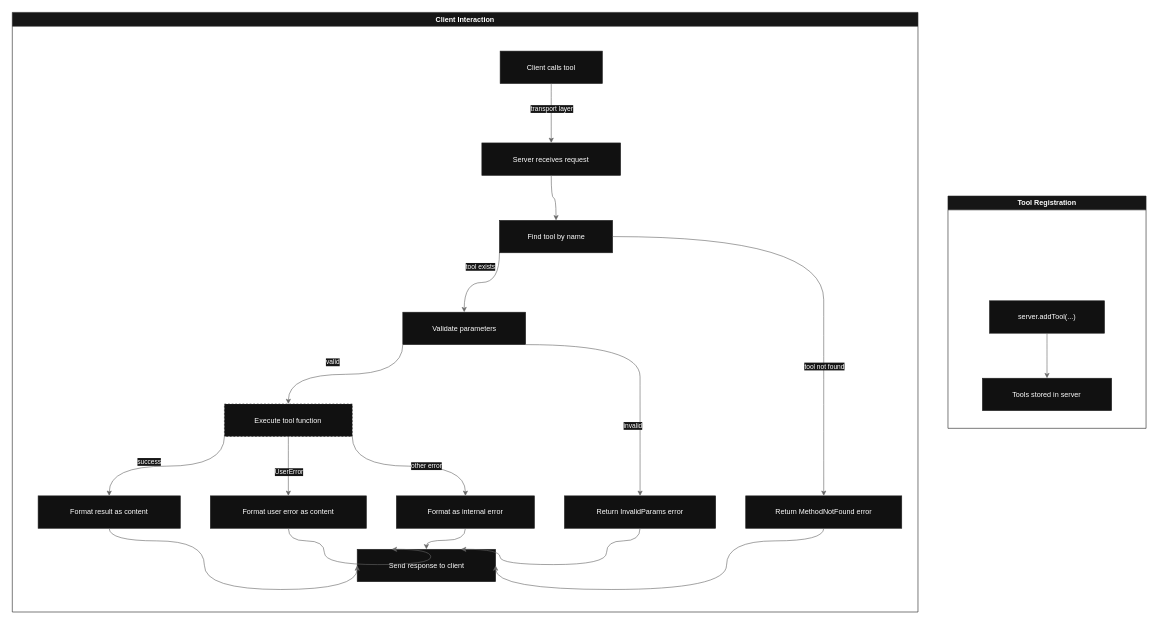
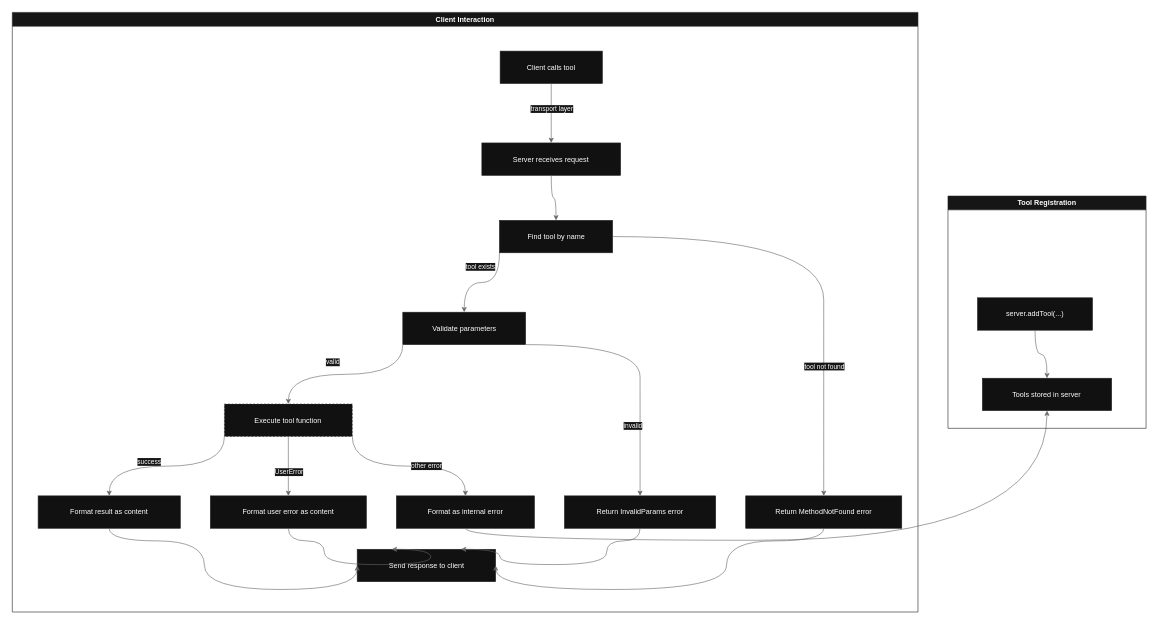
node "server.addTool(...)": moved (1047, 317) -> (1035, 314)
edge "Format as internal error" -> "Send response to client": now "Format as internal error" -> "Tools stored in server"
